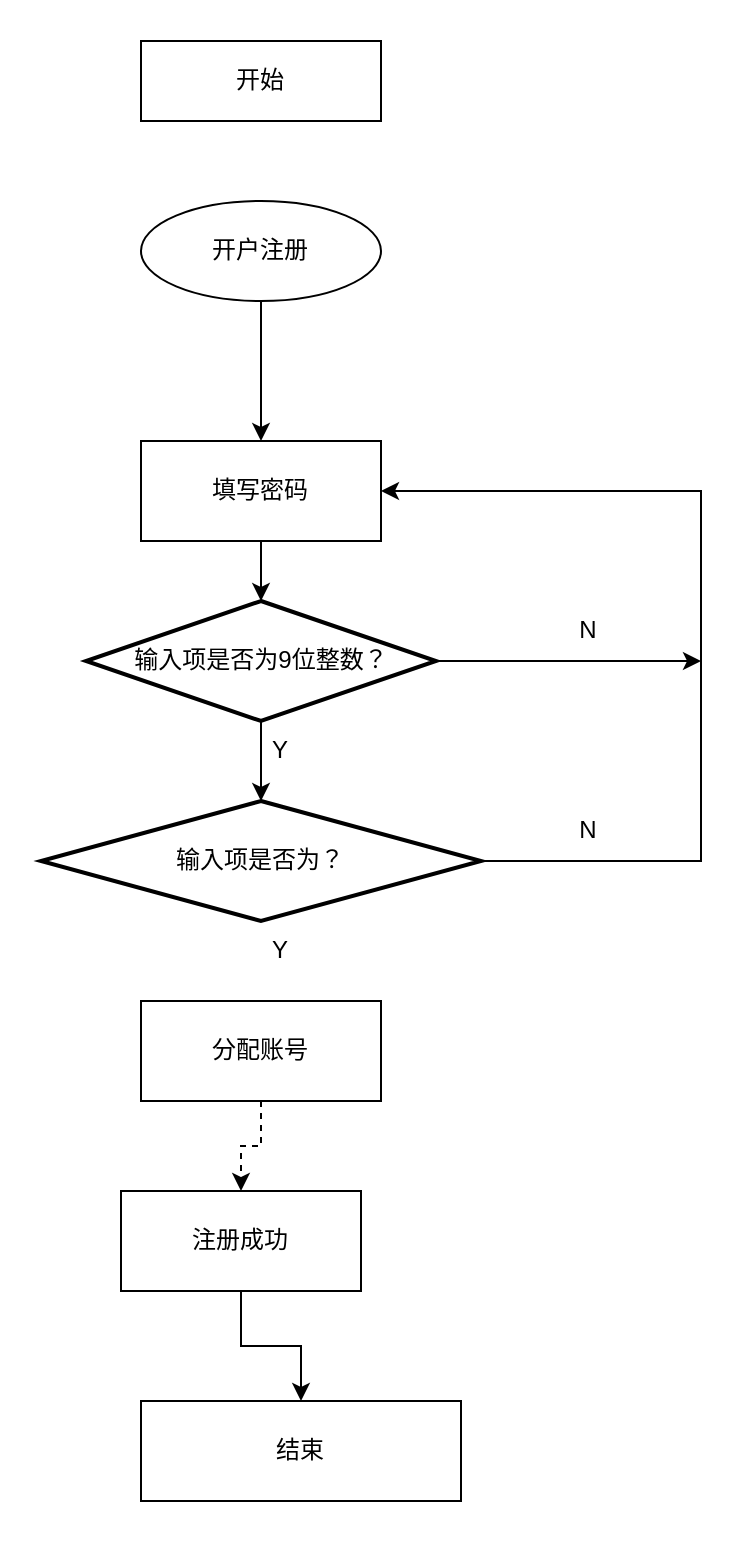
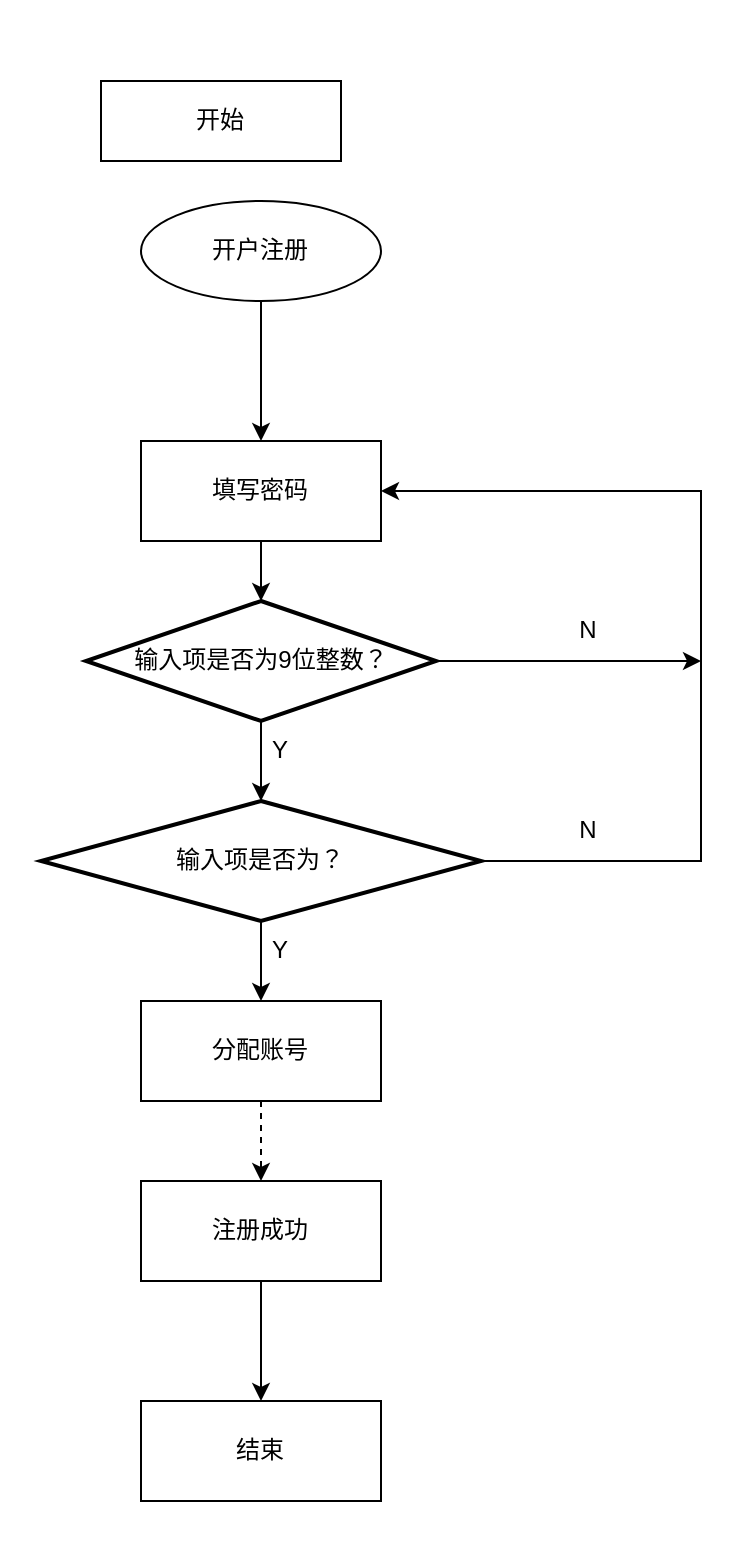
node "开始": moved (261, 81) -> (221, 121)
edge "输入项是否为？" -> "分配账号": added
node "注册成功": moved (241, 1241) -> (261, 1231)
node "结束": size 320x100 -> 240x100
